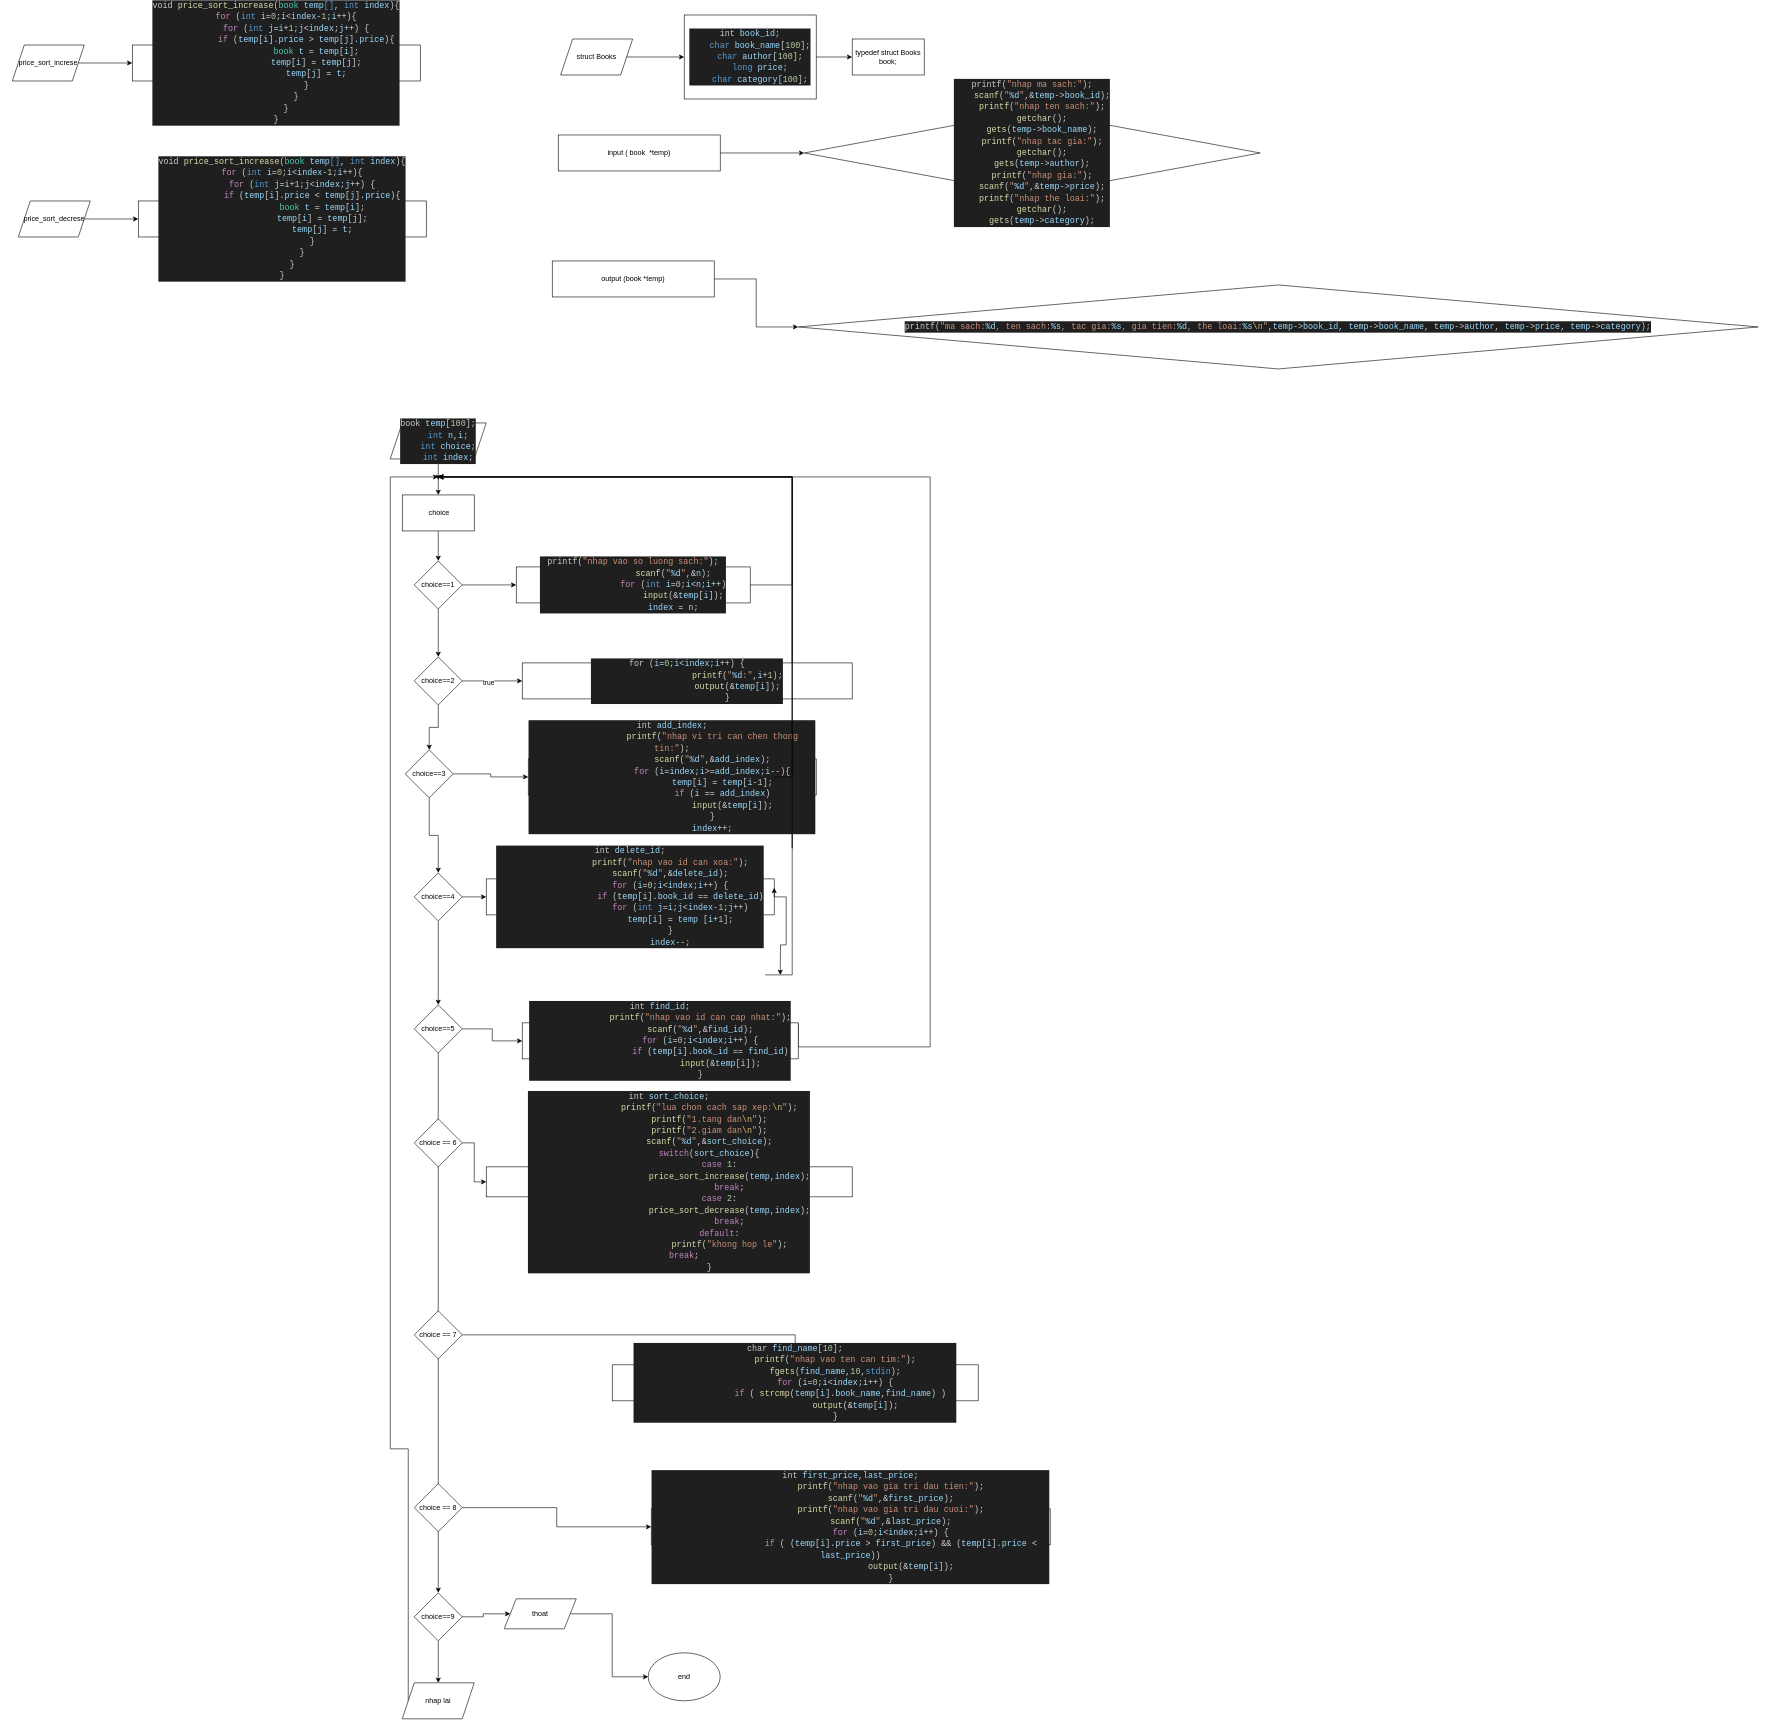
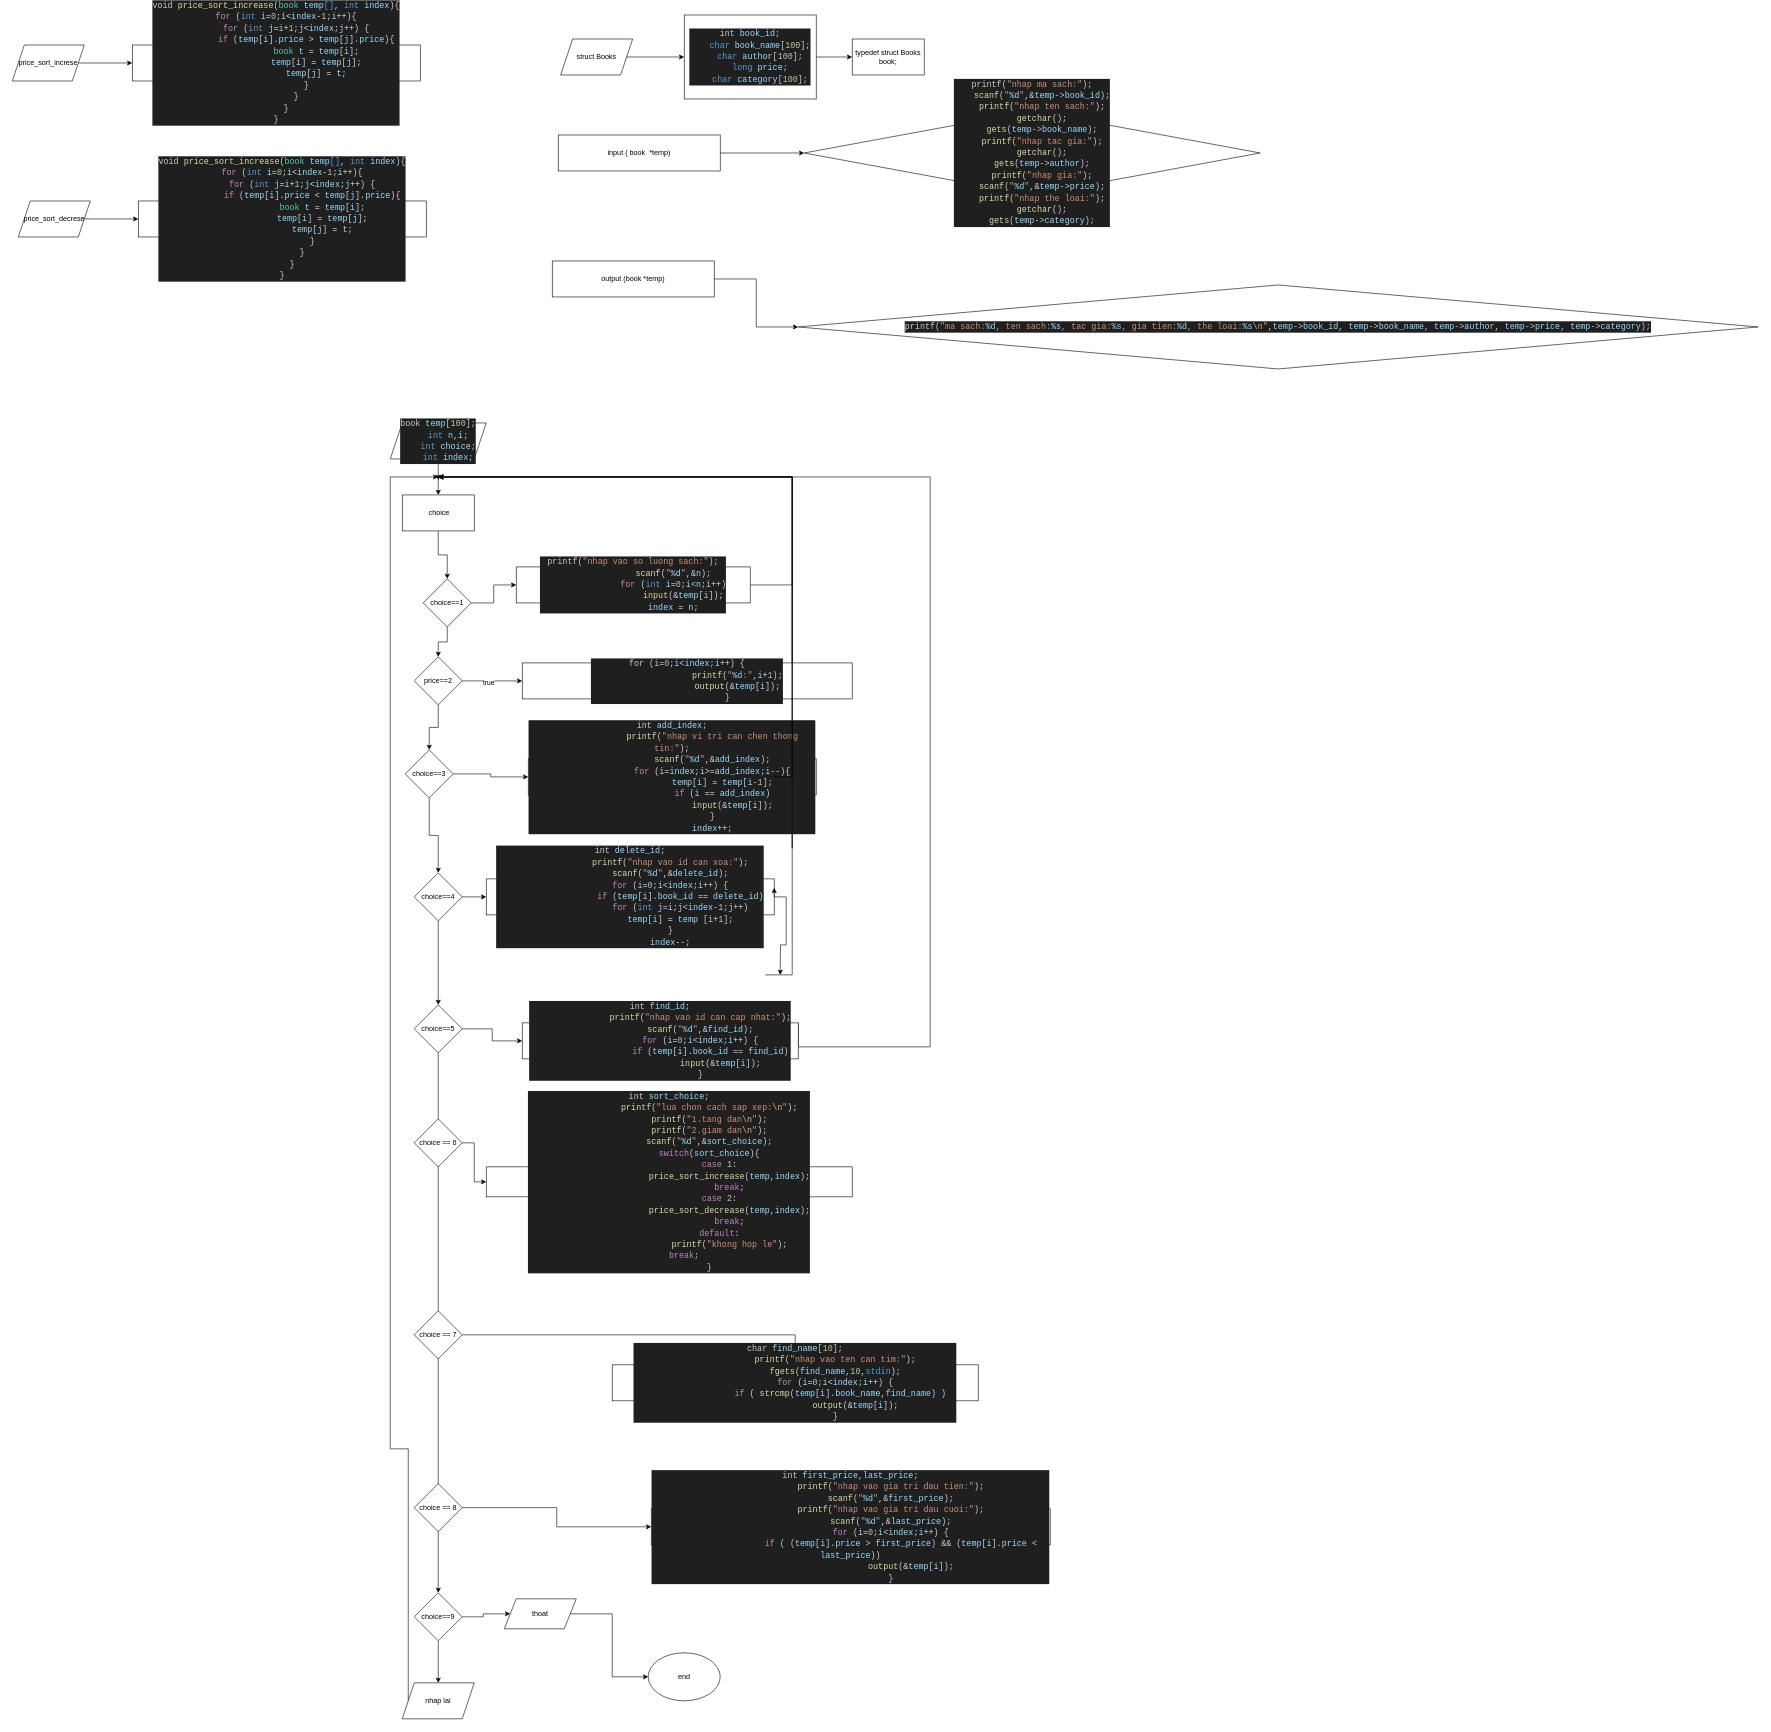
node "choice==1": moved (438, 585) -> (447, 603)
node "choice==2": label "choice==2" -> "price==2"
